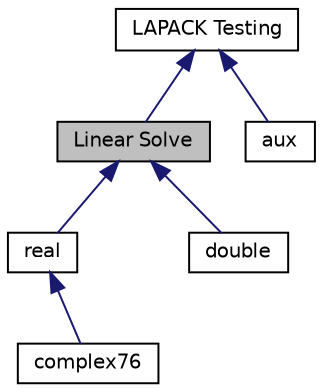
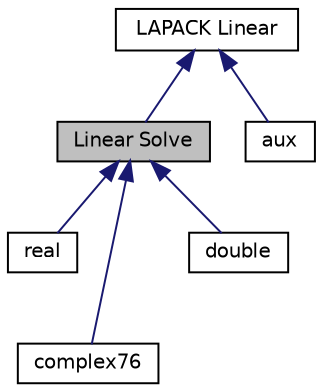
node "LAPACK Testing": label "LAPACK Testing" -> "LAPACK Linear"
edge "complex76" -> "real": now "complex76" -> "Linear Solve"
